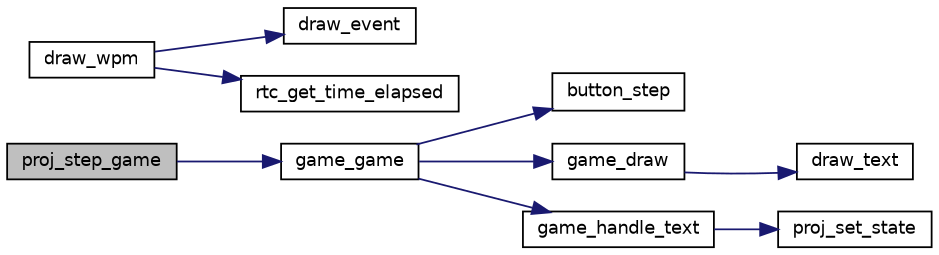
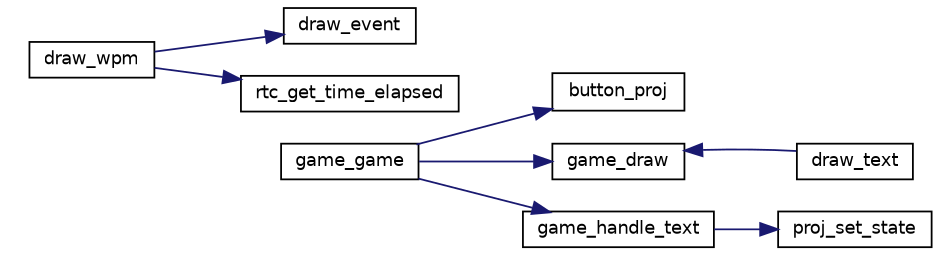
node "button_step": label "button_step" -> "button_proj"
node "proj_step_game": removed
edge "game_draw" -> "draw_text": reversed
